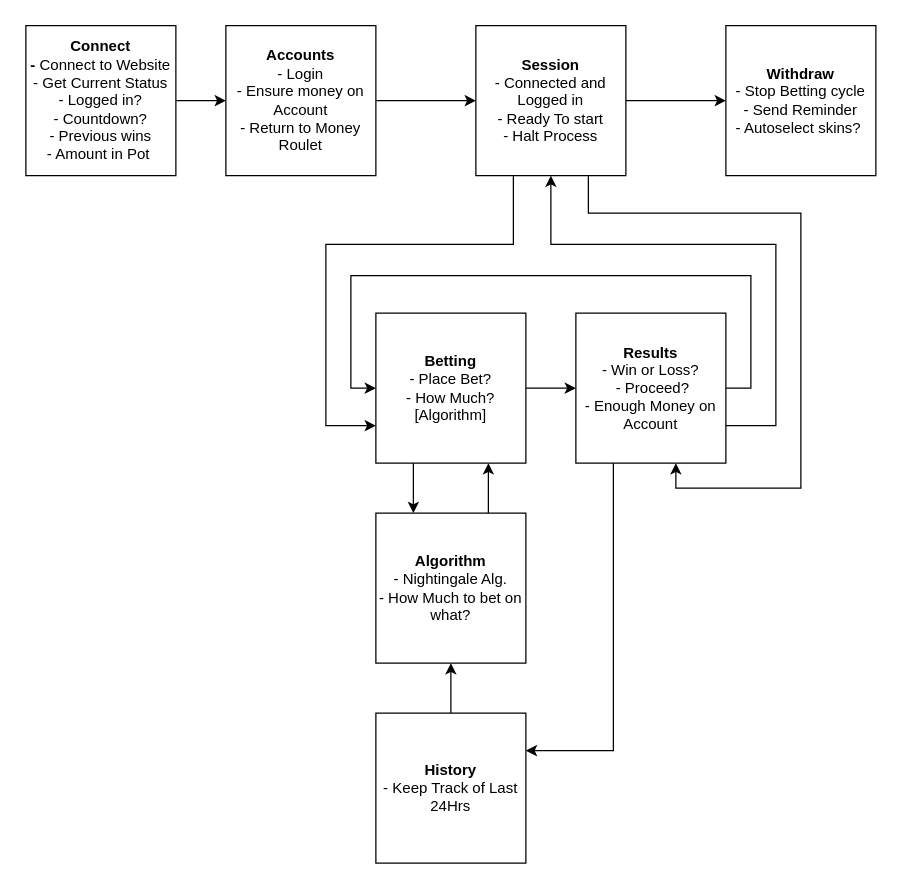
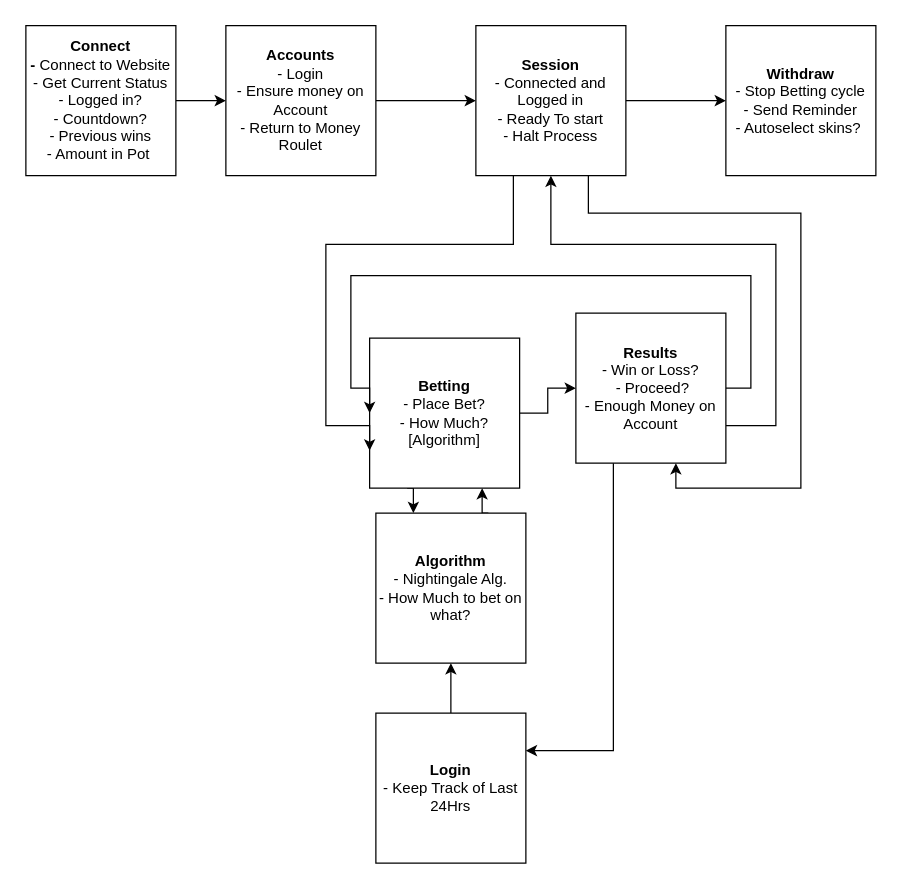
node "Betting - Place Bet? - How Much?[Algorithm]": moved (451, 388) -> (444, 413)
node "History - Keep Track of Last 24Hrs": label "History - Keep Track of Last 24Hrs" -> "Login - Keep Track of Last 24Hrs"
